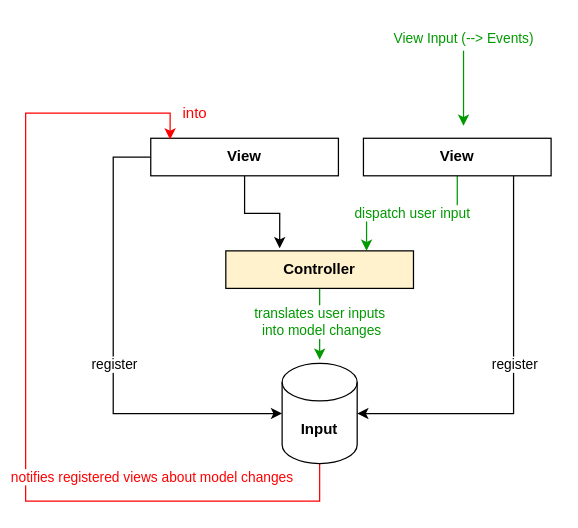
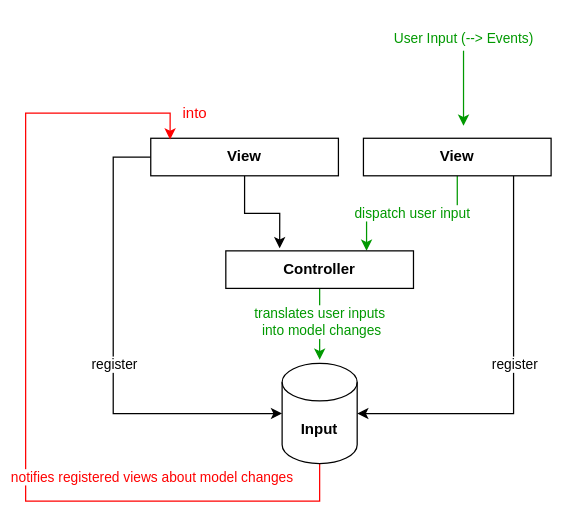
node "View Input (--> Events)": label "View Input (--> Events)" -> "User Input (--> Events)"
node "Controller": fillcolor #fff2cc -> #ffffff
